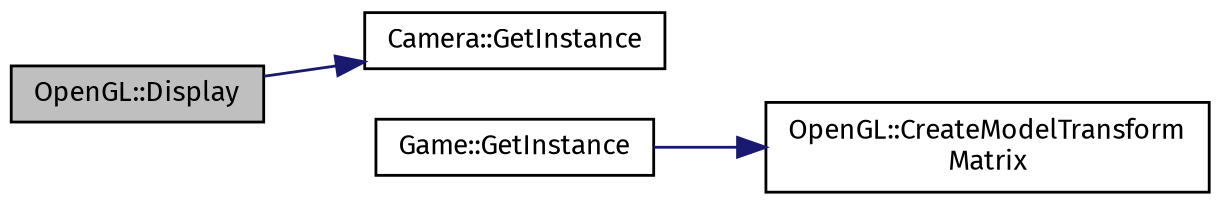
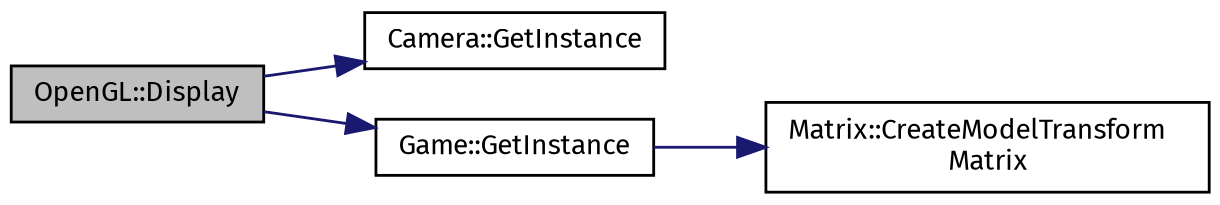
edge "OpenGL::Display" -> "Game::GetInstance": added
node "OpenGL::CreateModelTransform Matrix": label "OpenGL::CreateModelTransform Matrix" -> "Matrix::CreateModelTransform Matrix"
